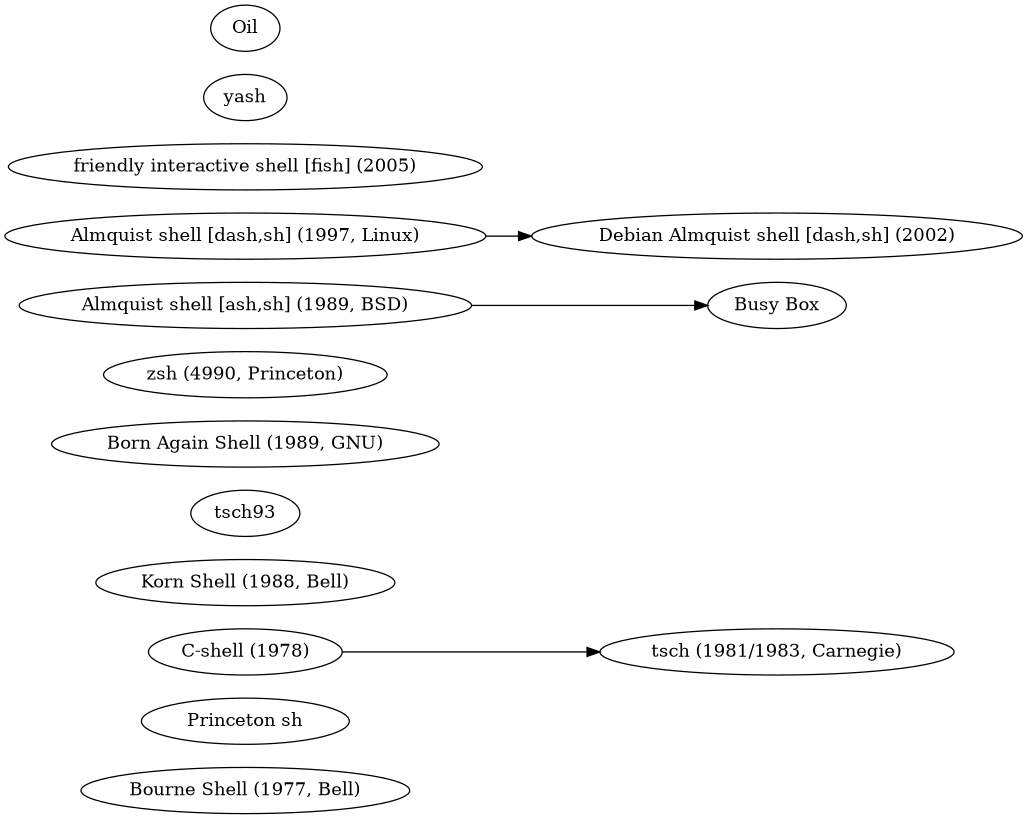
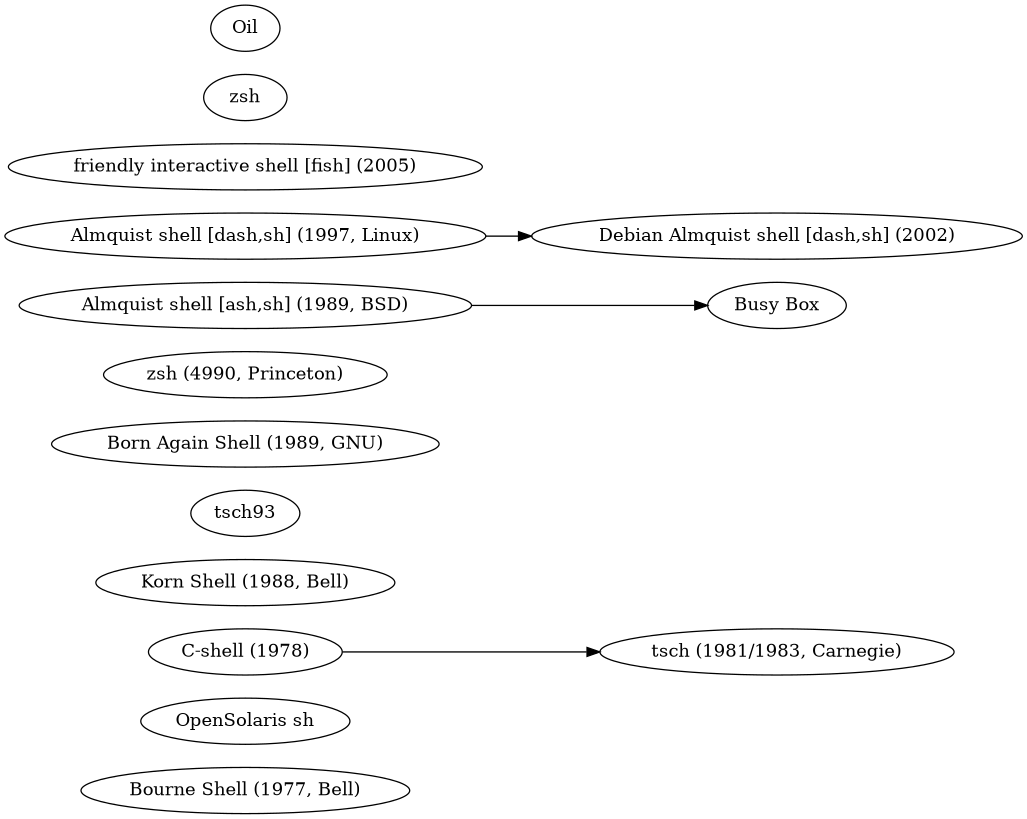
node "yash": label "yash" -> "zsh"
node "Princeton sh": label "Princeton sh" -> "OpenSolaris sh"
